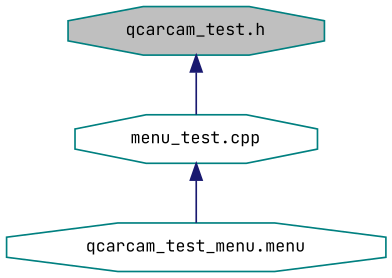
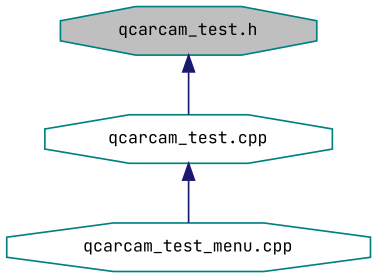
node "menu_test.cpp": label "menu_test.cpp" -> "qcarcam_test.cpp"
node "qcarcam_test_menu.menu": label "qcarcam_test_menu.menu" -> "qcarcam_test_menu.cpp"
